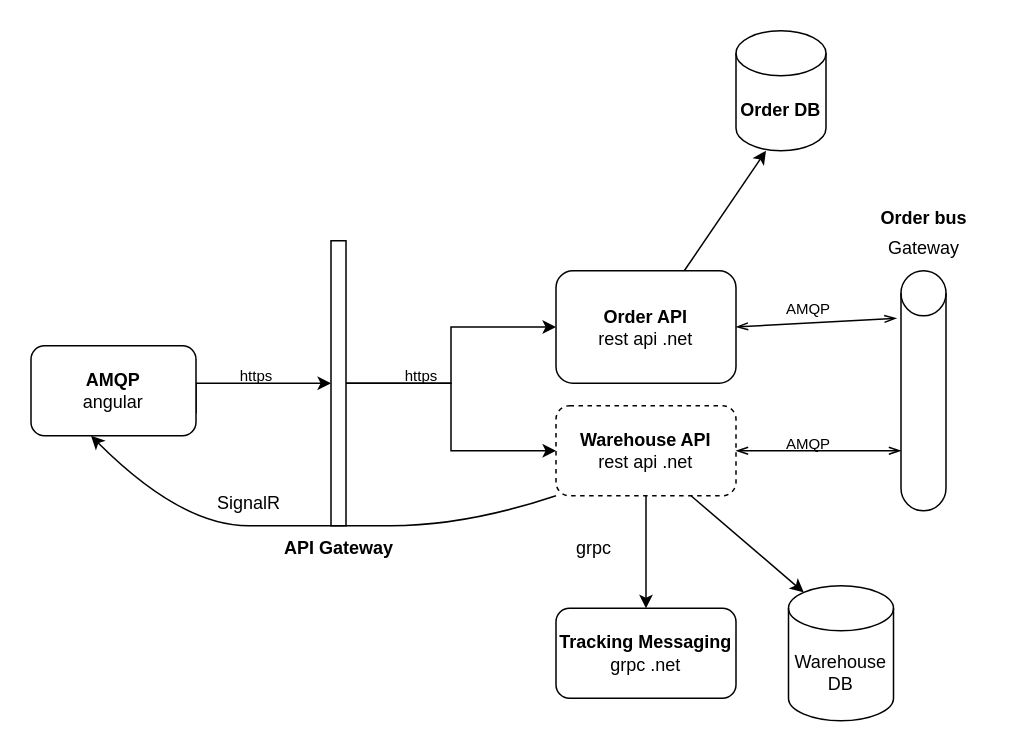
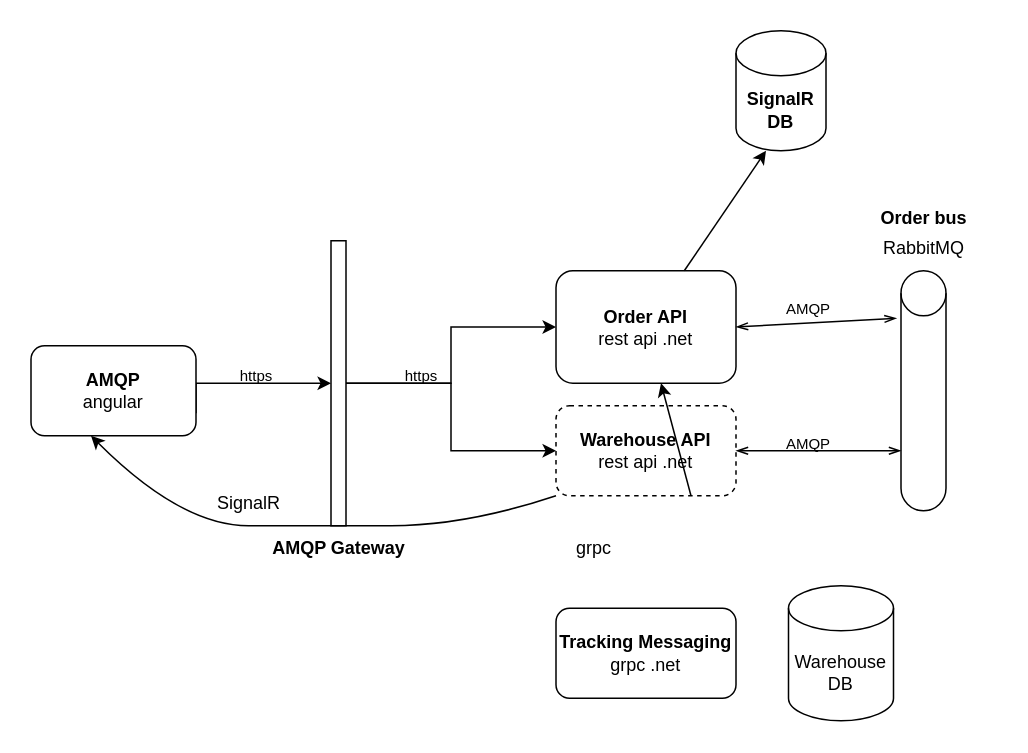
node "Order DB": label "Order DB" -> "SignalR DB"
node "Gateway": label "Gateway" -> "RabbitMQ"
edge "Warehouse API rest api .net" -> "Warehouse DB": now "Warehouse API rest api .net" -> "Order API rest api .net"
edge "Warehouse API rest api .net" -> "Tracking Messaging grpc .net": removed
node "API Gateway": label "API Gateway" -> "AMQP Gateway"
